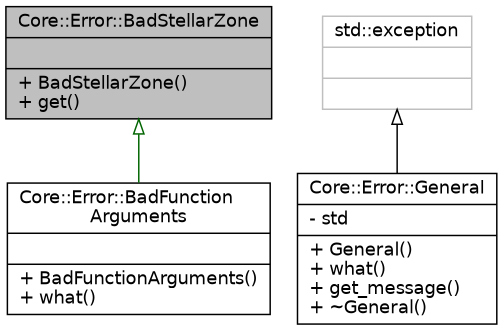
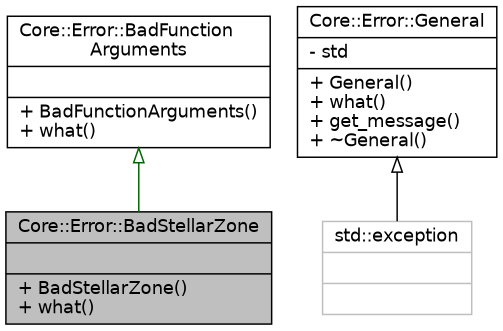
node "Core::Error::BadStellarZone": text "+ get()" -> "+ what()"
edge "Core::Error::General" -> "std::exception": reversed
edge "Core::Error::BadFunction" -> "Core::Error::BadStellarZone": reversed
